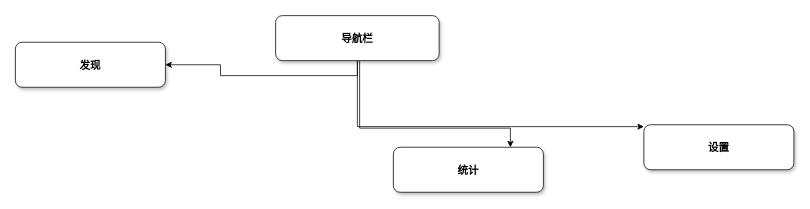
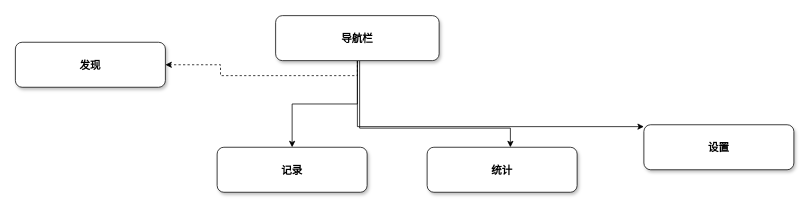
edge "导航栏" -> "发现": style solid -> dashed
edge "导航栏" -> "记录": added
node "记录": added
node "统计": moved (468, 170) -> (502, 170)
